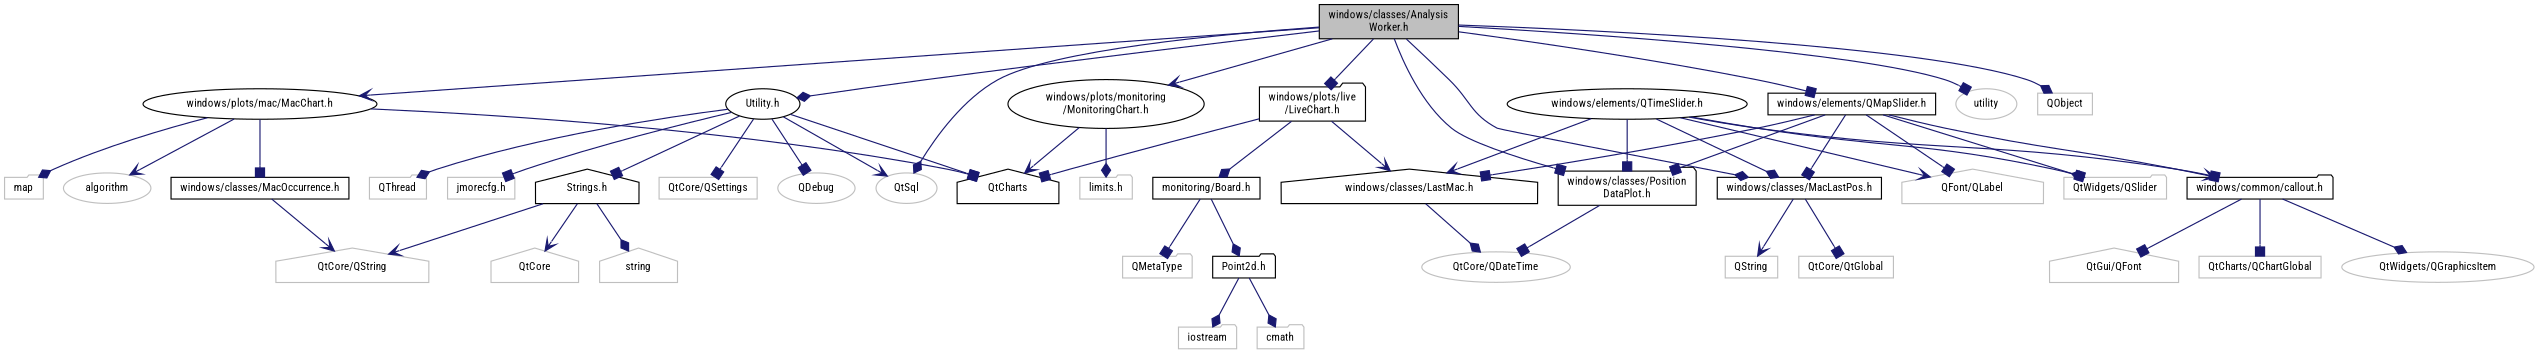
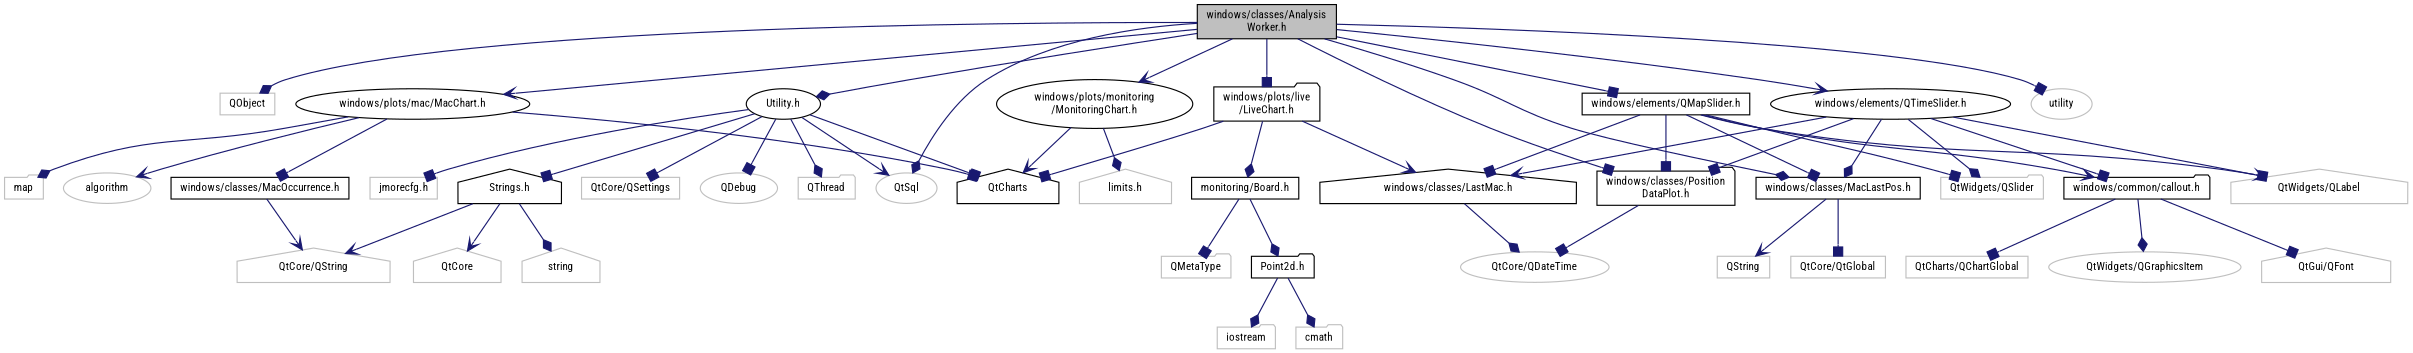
edge "windows/classes/Analysis Worker.h" -> "windows/elements/QTimeSlider.h": added
node "limits.h": shape folder -> house
node "QFont/QLabel": label "QFont/QLabel" -> "QtWidgets/QLabel"
